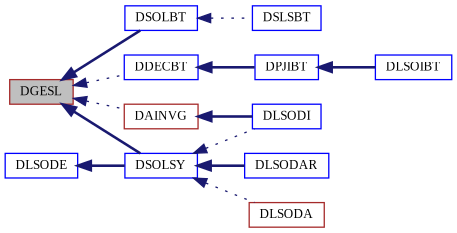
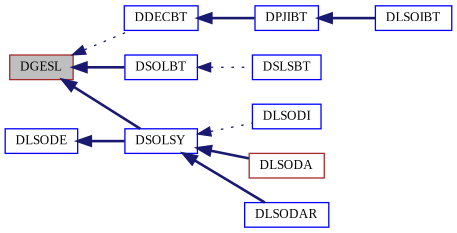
node "DAINVG": removed
edge "DLSODA" -> "DSOLSY": style dotted -> bold
